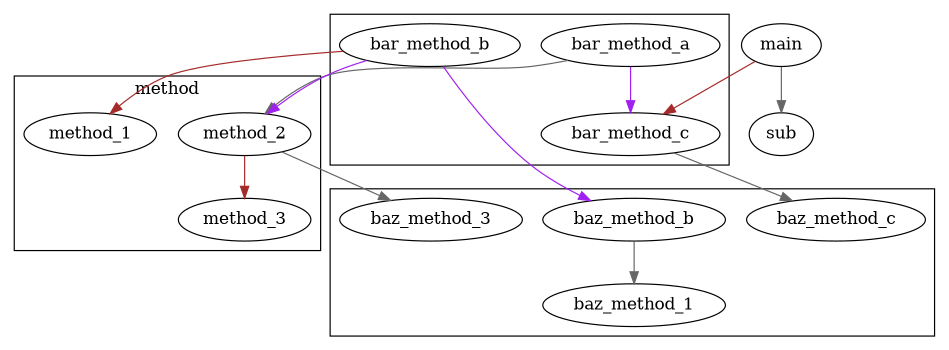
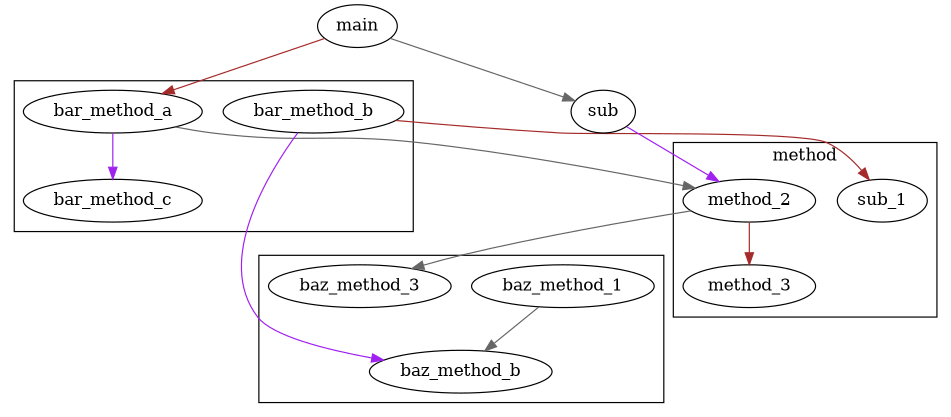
edge "bar_method_b" -> "method_2": now "sub" -> "method_2"
edge "main" -> "bar_method_c": now "main" -> "bar_method_a"
node "method_1": label "method_1" -> "sub_1"
node "baz_method_c": removed
edge "baz_method_b" -> "baz_method_1": reversed
